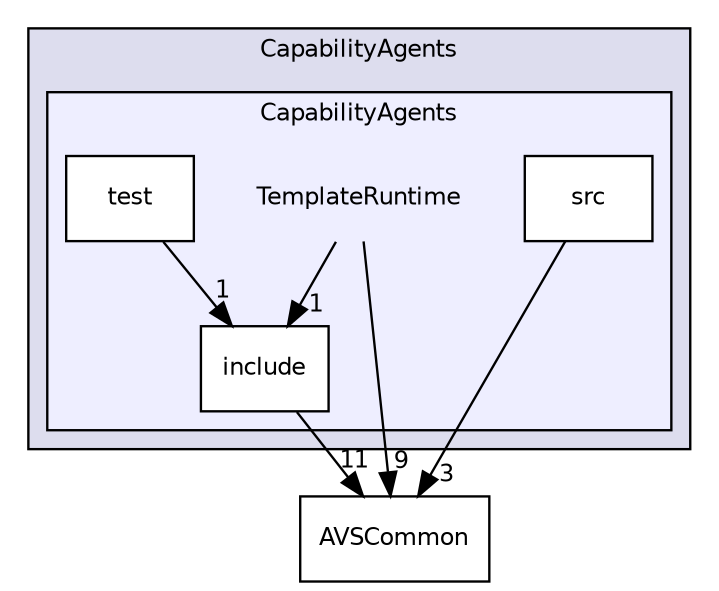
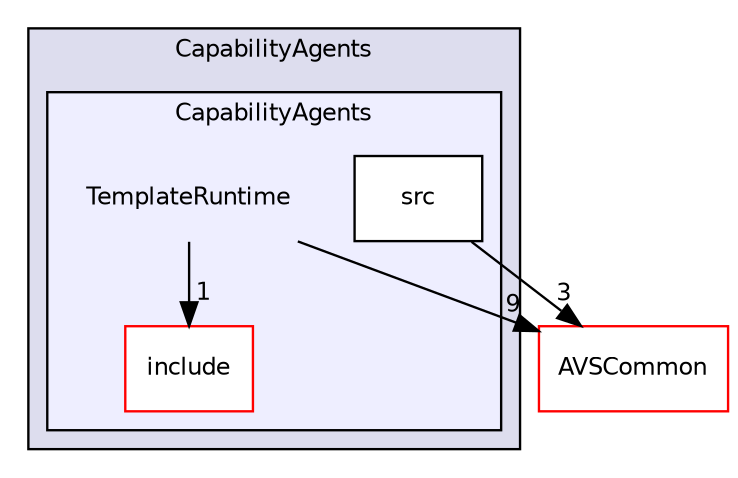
node "test": removed
node "include": color black -> red
edge "include" -> "AVSCommon": removed
node "AVSCommon": color black -> red
